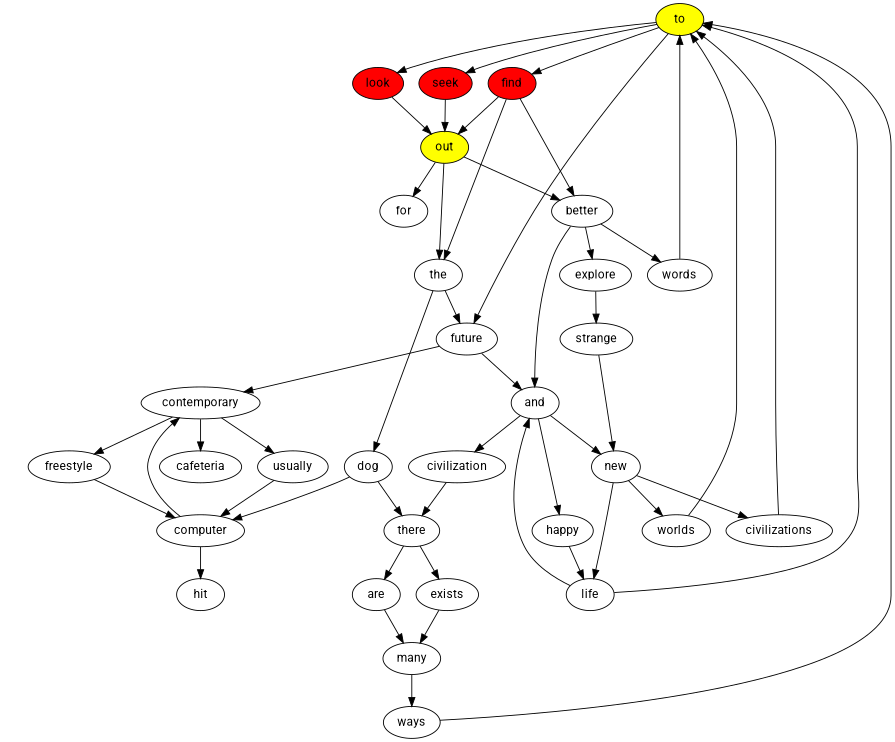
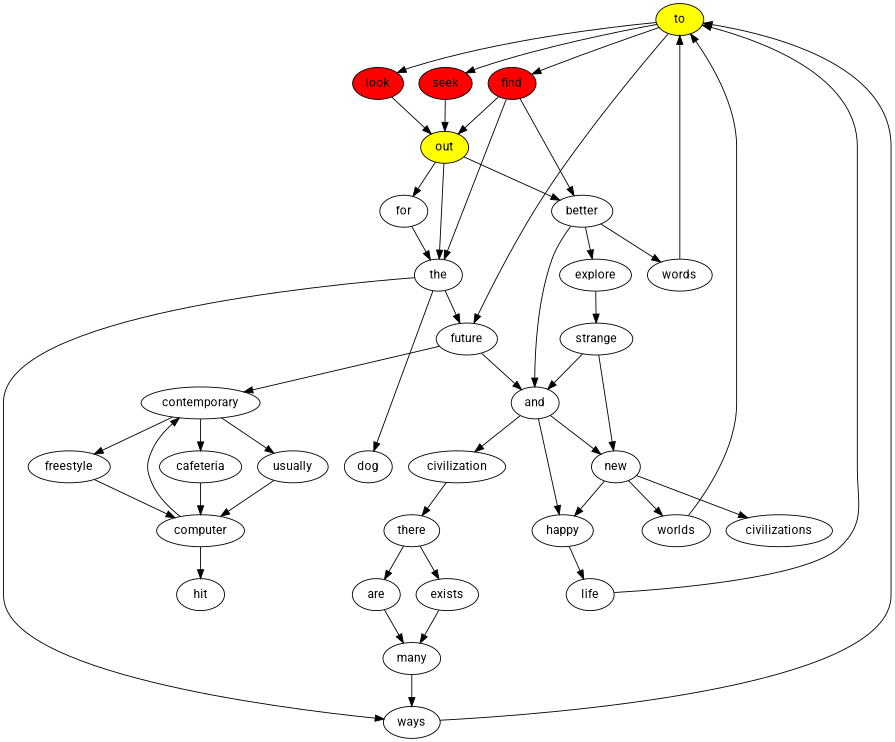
edge "for" -> "the": added
edge "civilizations" -> "to": removed
edge "the" -> "ways": added
edge "dog" -> "there": removed
edge "dog" -> "computer": now "cafeteria" -> "computer"
edge "life" -> "and": now "strange" -> "and"
edge "new" -> "life": now "new" -> "happy"
